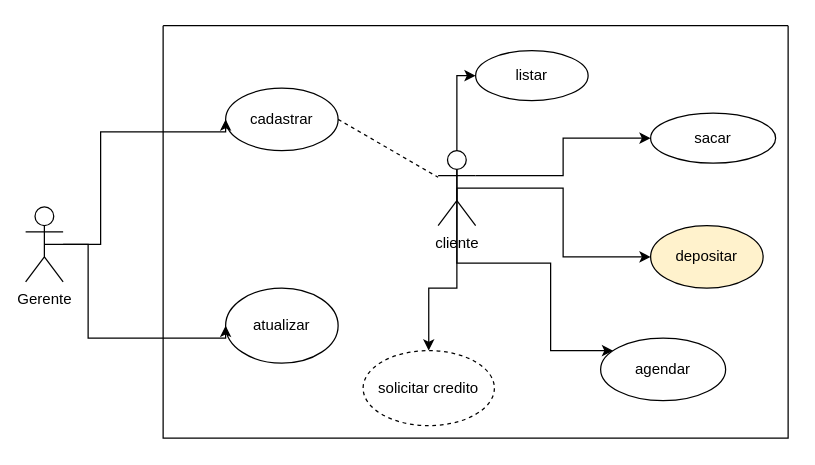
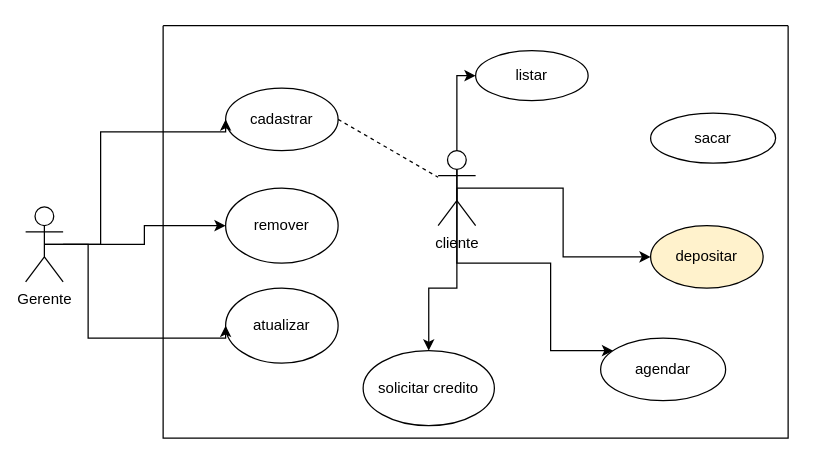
edge "cliente" -> "sacar": removed
edge "Gerente" -> "remover": added
node "remover": added
node "solicitar credito": style dashed -> solid
